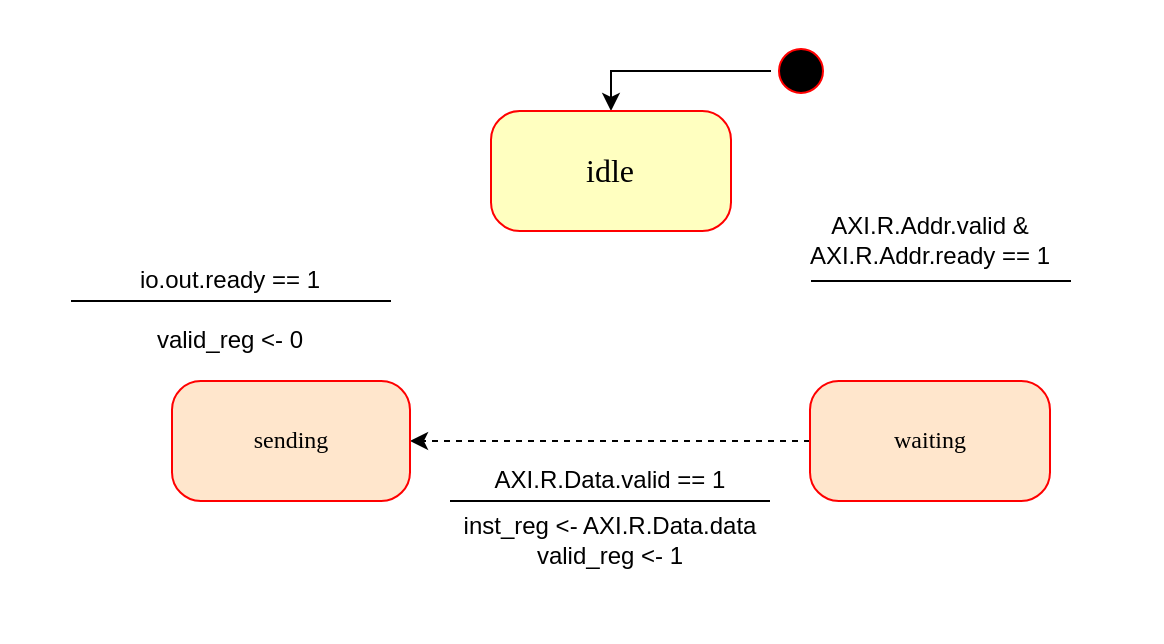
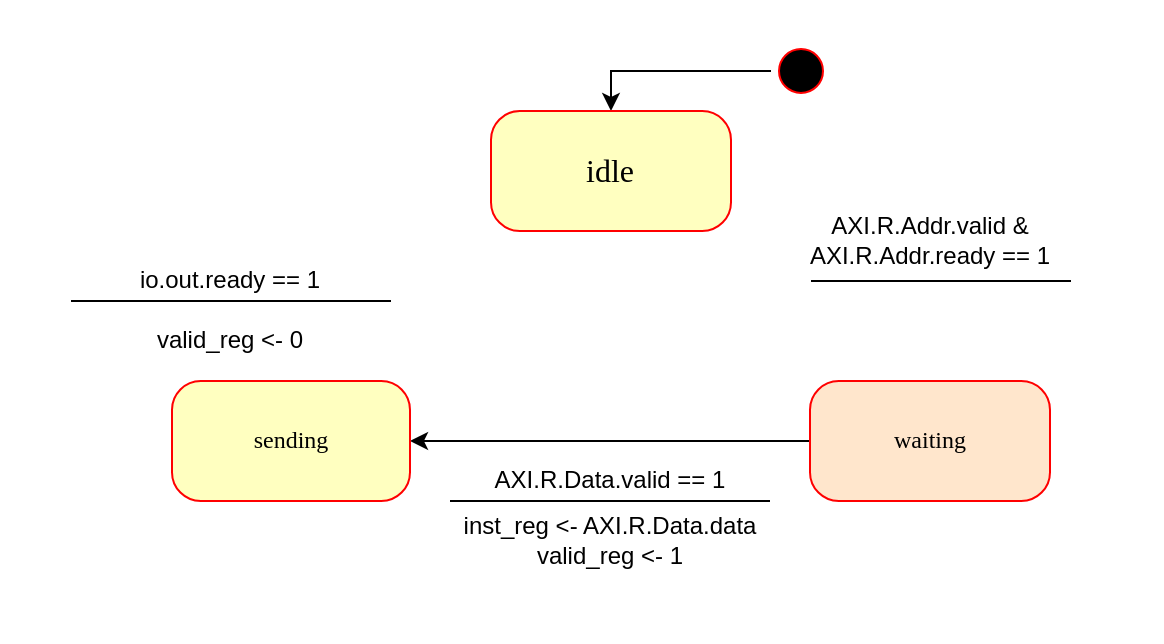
node "sending": fillcolor #ffe6cc -> #ffffc0
edge "waiting" -> "sending": style dashed -> solid
